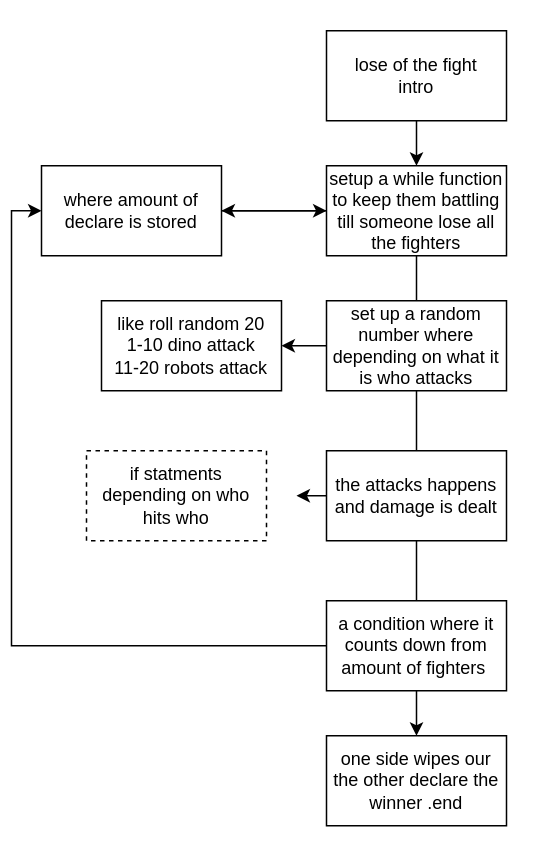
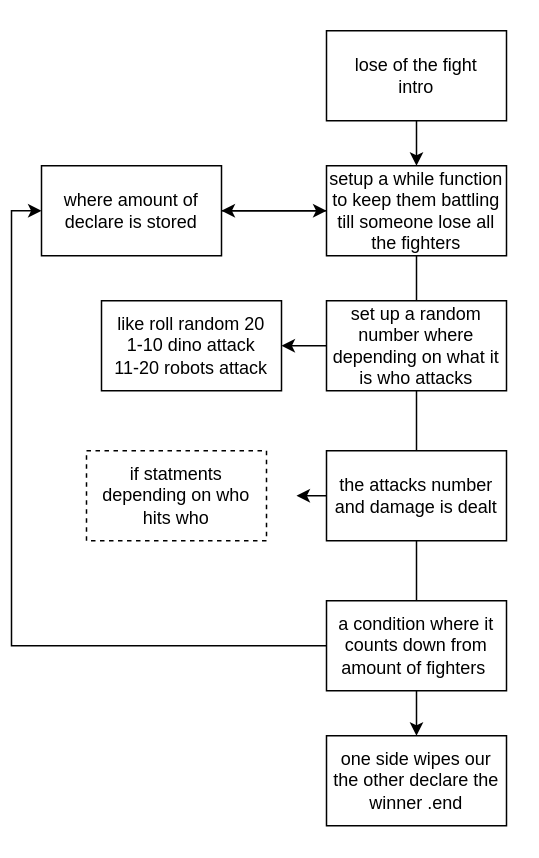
node "the attacks happens and damage is dealt": label "the attacks happens and damage is dealt" -> "the attacks number and damage is dealt"
